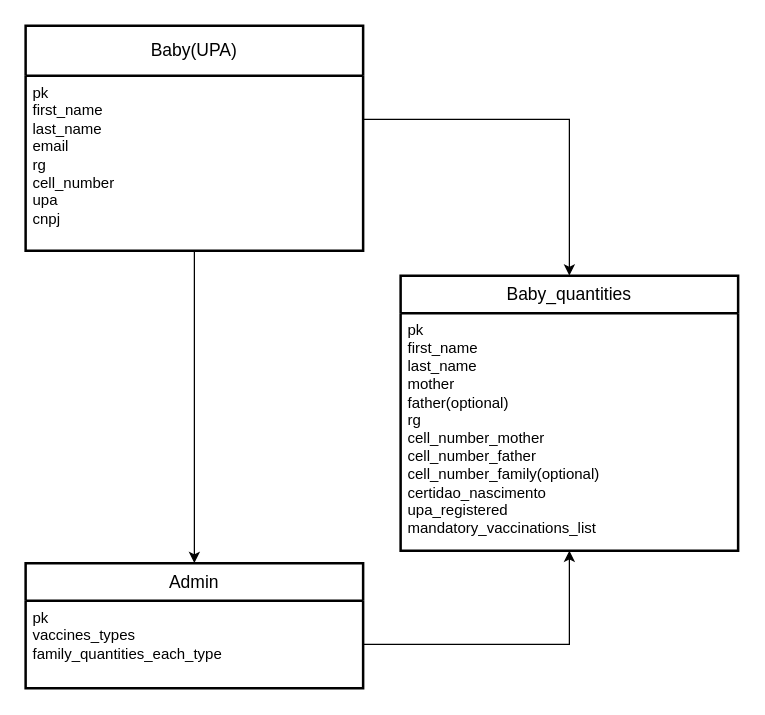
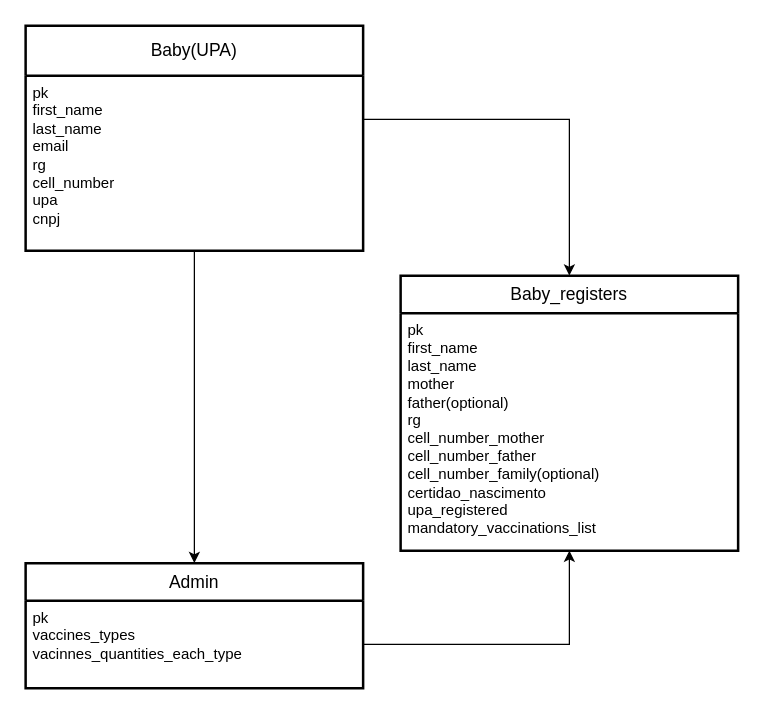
node "Baby_quantities": label "Baby_quantities" -> "Baby_registers"
node "pk vaccines_types family_quantities_each_type": label "pk vaccines_types family_quantities_each_type" -> "pk vaccines_types vacinnes_quantities_each_type"
